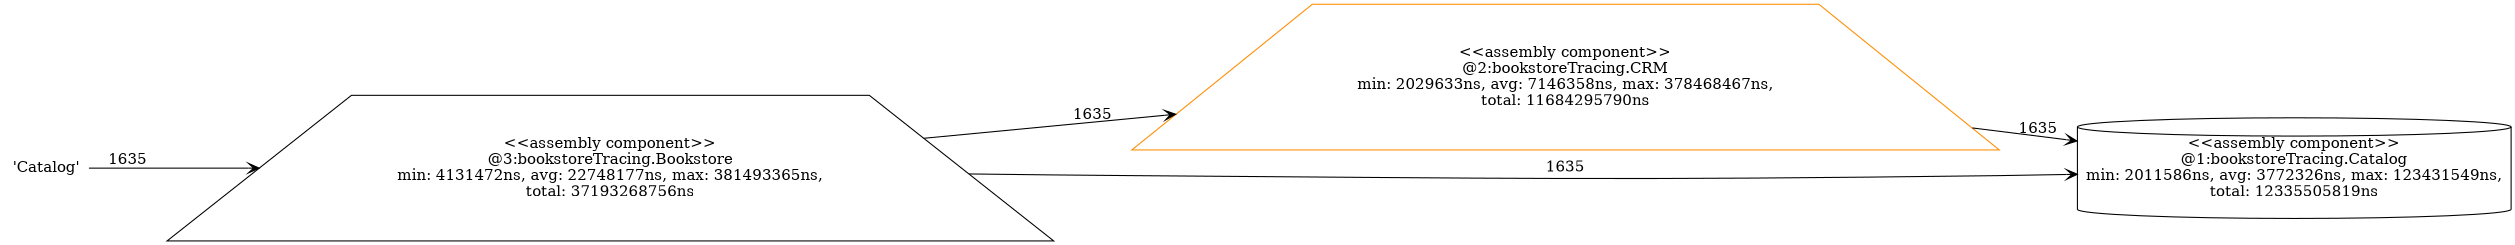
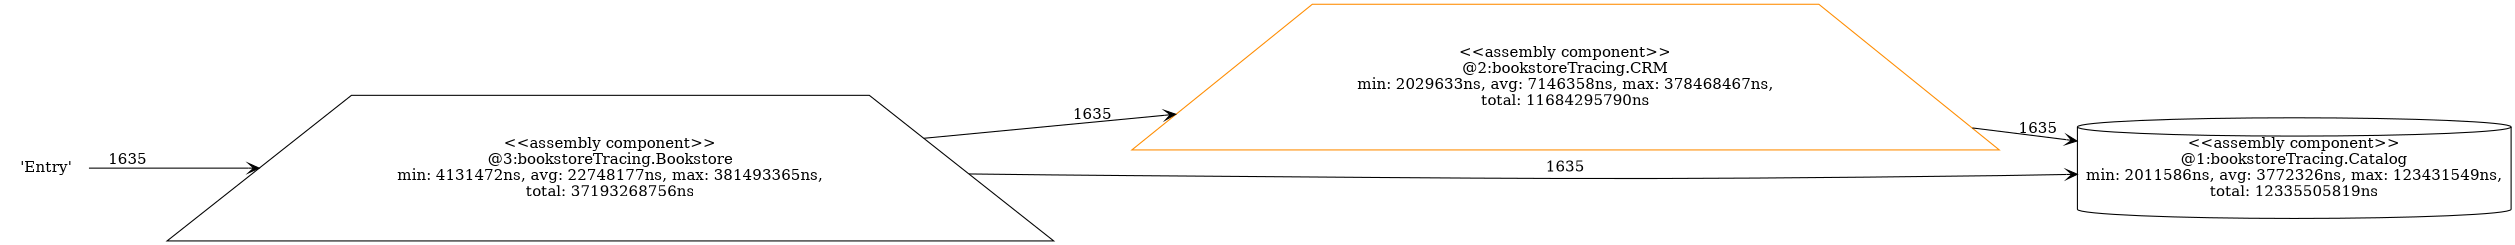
node "'Catalog'": label "'Catalog'" -> "'Entry'"
